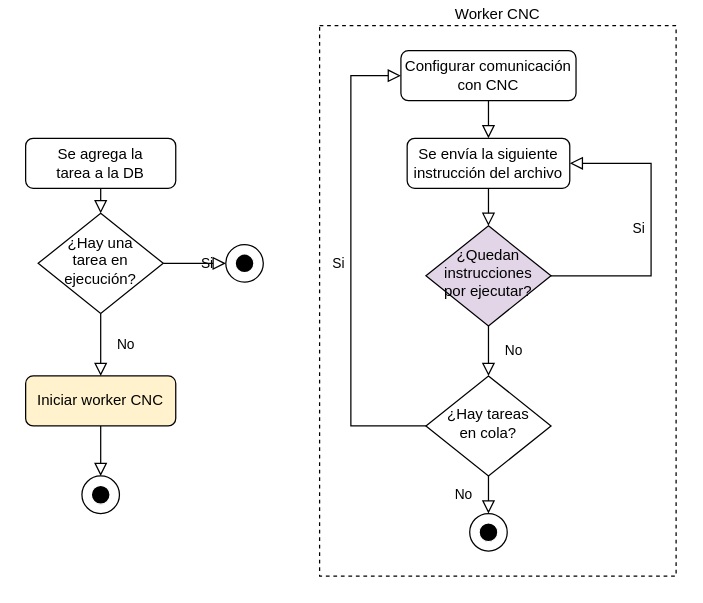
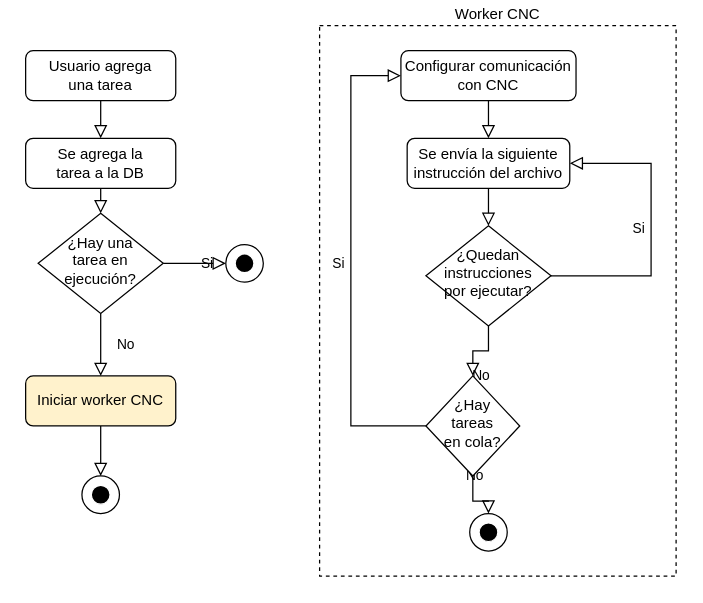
node "Usuario agrega una tarea": added
edge "Usuario agrega una tarea" -> "Se agrega la tarea a la DB": added
node "¿Quedan instrucciones por ejecutar?": fillcolor #e1d5e7 -> #ffffff
node "¿Hay tareas en cola?": size 125x100 -> 94x100
